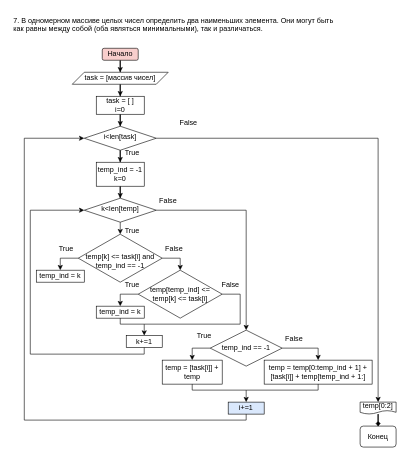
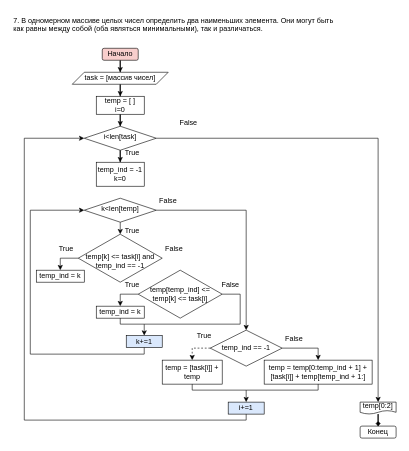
node "task = [ ] i=0": label "task = [ ] i=0" -> "temp = [ ] i=0"
edge "temp_ind = -1 k=0" -> "k<len[temp]": removed
edge "temp[k] <= task[i] and temp_ind == -1" -> "temp[temp_ind] <= temp[k] <= task[i]": removed
node "k+=1": fillcolor #ffffff -> #dae8fc
edge "temp_ind == -1" -> "temp = [task[i]] + temp": style solid -> dashed
node "Конец": size 36x21 -> 36x12
